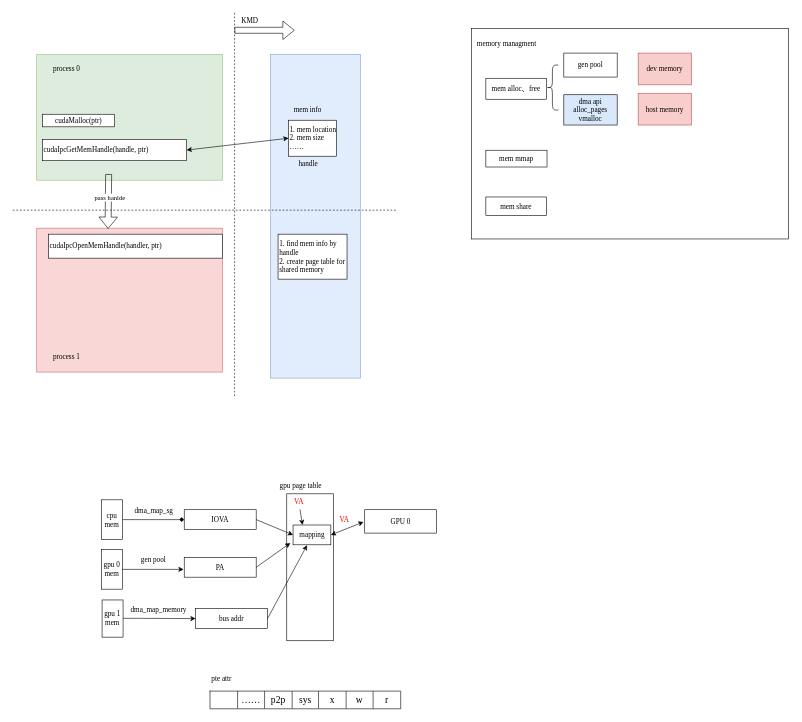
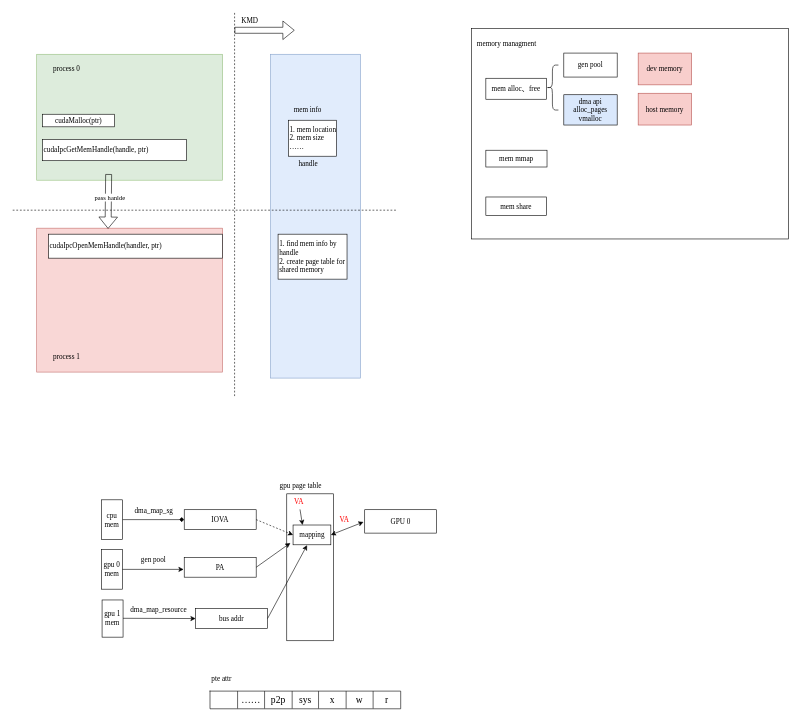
edge "1. mem location 2. mem size ……" -- "cudaIpcGetMemHandle(handle, ptr)": removed
edge "IOVA" -> "mapping": style solid -> dashed
node "dma_map_memory": label "dma_map_memory" -> "dma_map_resource"
